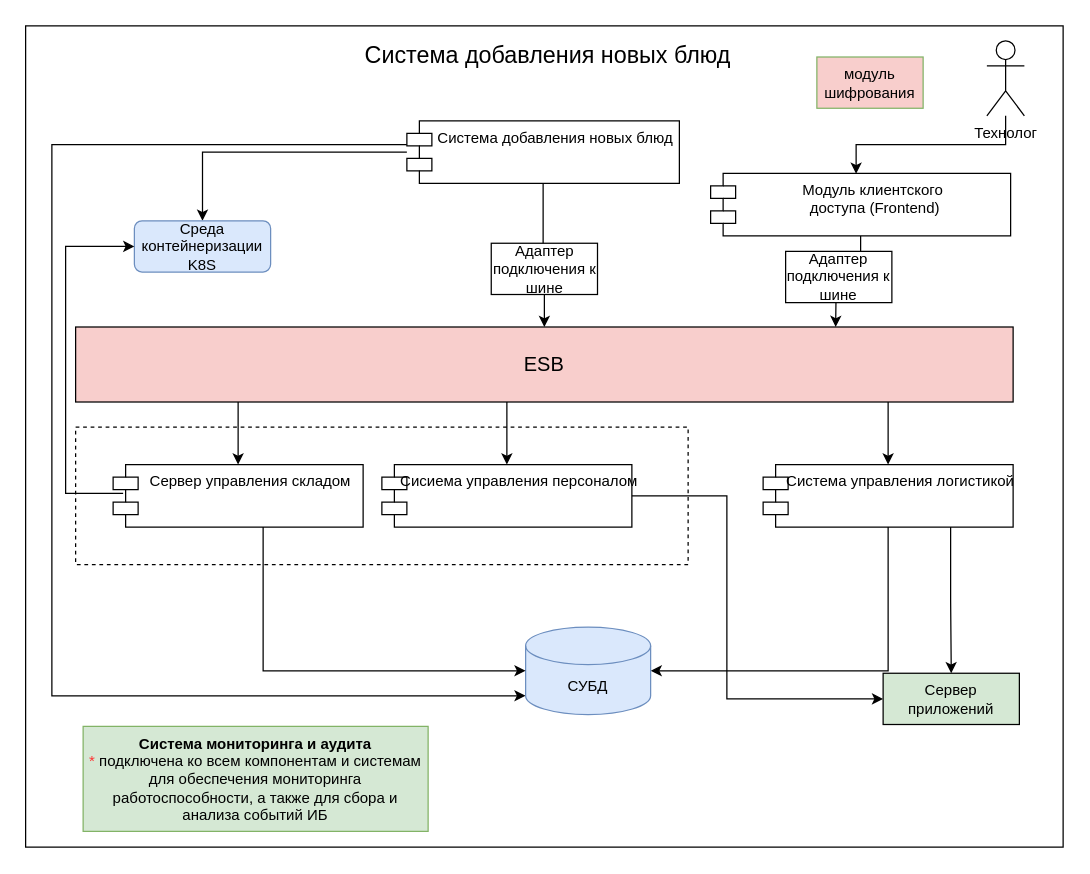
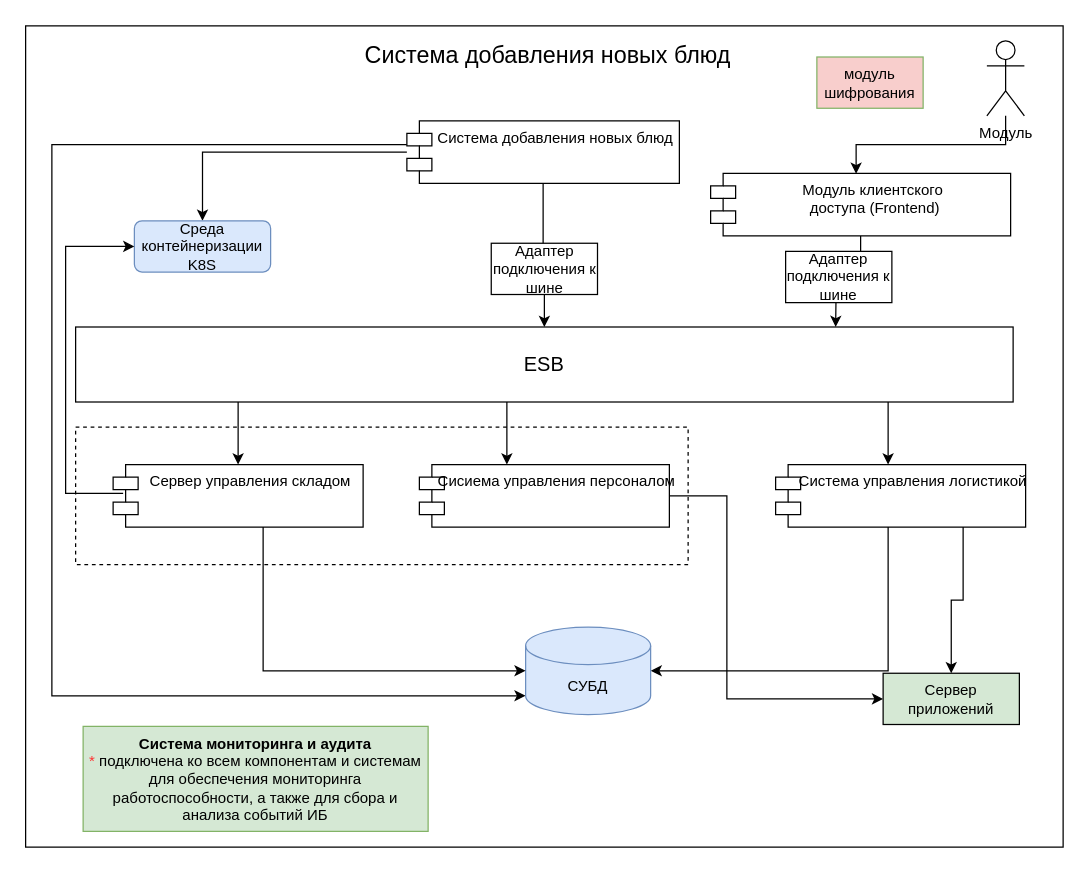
node "Технолог": label "Технолог" -> "Модуль"
node "ESB": fillcolor #f8cecc -> #ffffff
node "Сисиема управления персоналом": moved (507, 496) -> (544, 496)
node "Система управления логистикой": moved (888, 496) -> (901, 496)
